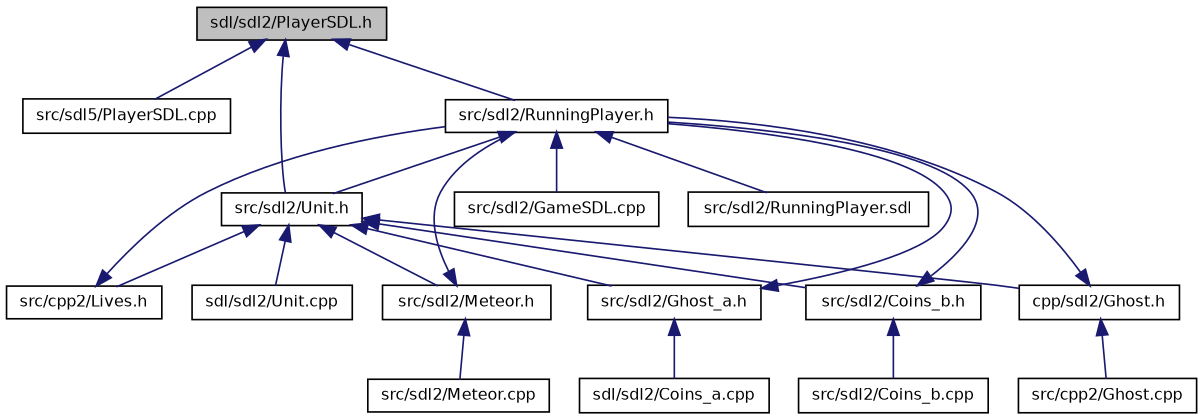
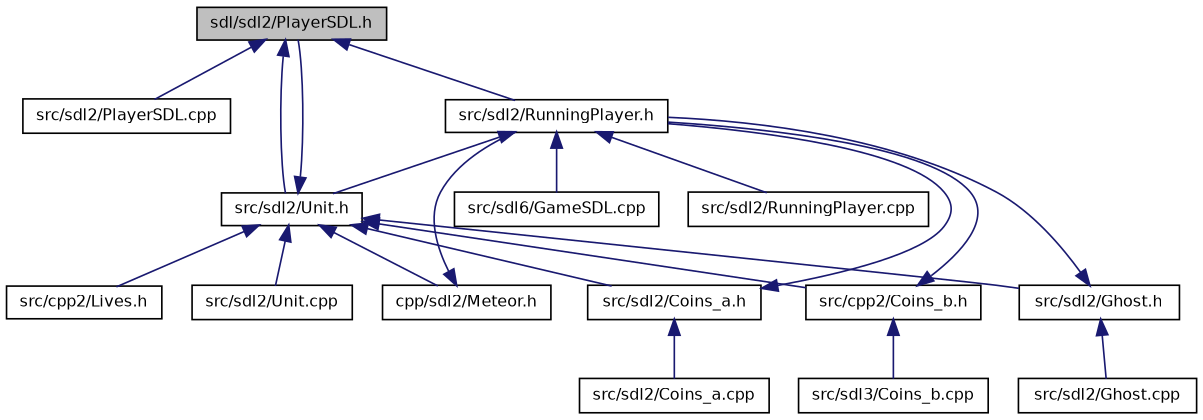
edge "sdl/sdl2/PlayerSDL.h" -> "src/sdl2/Unit.h": added
node "src/sdl5/PlayerSDL.cpp": label "src/sdl5/PlayerSDL.cpp" -> "src/sdl2/PlayerSDL.cpp"
edge "src/sdl2/RunningPlayer.h" -> "src/cpp2/Lives.h": removed
node "src/sdl2/GameSDL.cpp": label "src/sdl2/GameSDL.cpp" -> "src/sdl6/GameSDL.cpp"
node "src/sdl2/RunningPlayer.sdl": label "src/sdl2/RunningPlayer.sdl" -> "src/sdl2/RunningPlayer.cpp"
node "sdl/sdl2/Unit.cpp": label "sdl/sdl2/Unit.cpp" -> "src/sdl2/Unit.cpp"
node "src/sdl2/Meteor.h": label "src/sdl2/Meteor.h" -> "cpp/sdl2/Meteor.h"
node "src/sdl2/Ghost_a.h": label "src/sdl2/Ghost_a.h" -> "src/sdl2/Coins_a.h"
node "src/sdl2/Coins_b.h": label "src/sdl2/Coins_b.h" -> "src/cpp2/Coins_b.h"
node "cpp/sdl2/Ghost.h": label "cpp/sdl2/Ghost.h" -> "src/sdl2/Ghost.h"
node "src/sdl2/Meteor.cpp": removed
node "sdl/sdl2/Coins_a.cpp": label "sdl/sdl2/Coins_a.cpp" -> "src/sdl2/Coins_a.cpp"
node "src/sdl2/Coins_b.cpp": label "src/sdl2/Coins_b.cpp" -> "src/sdl3/Coins_b.cpp"
node "src/cpp2/Ghost.cpp": label "src/cpp2/Ghost.cpp" -> "src/sdl2/Ghost.cpp"
